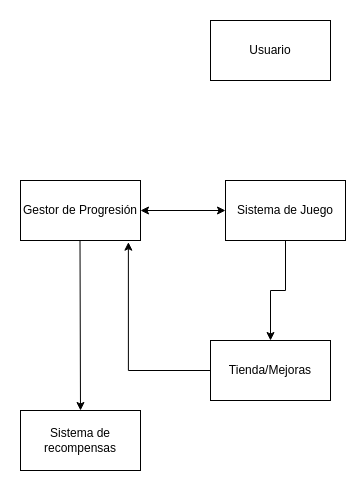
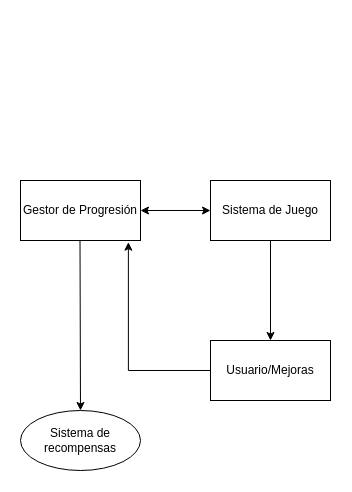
node "Usuario": removed
node "Sistema de Juego": moved (286, 211) -> (271, 211)
node "Tienda/Mejoras": label "Tienda/Mejoras" -> "Usuario/Mejoras"
node "Sistema de recompensas": shape rectangle -> ellipse
